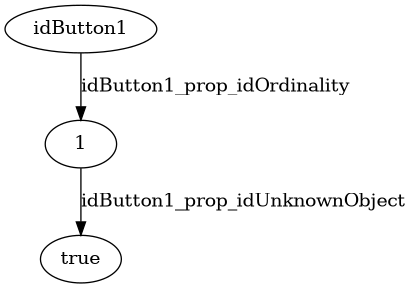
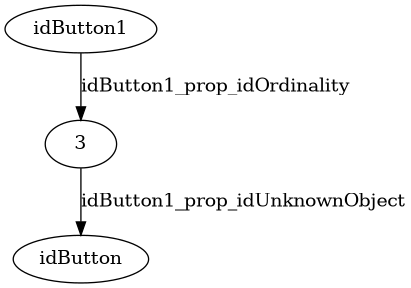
node "1": label "1" -> "3"
node "true": label "true" -> "idButton"
